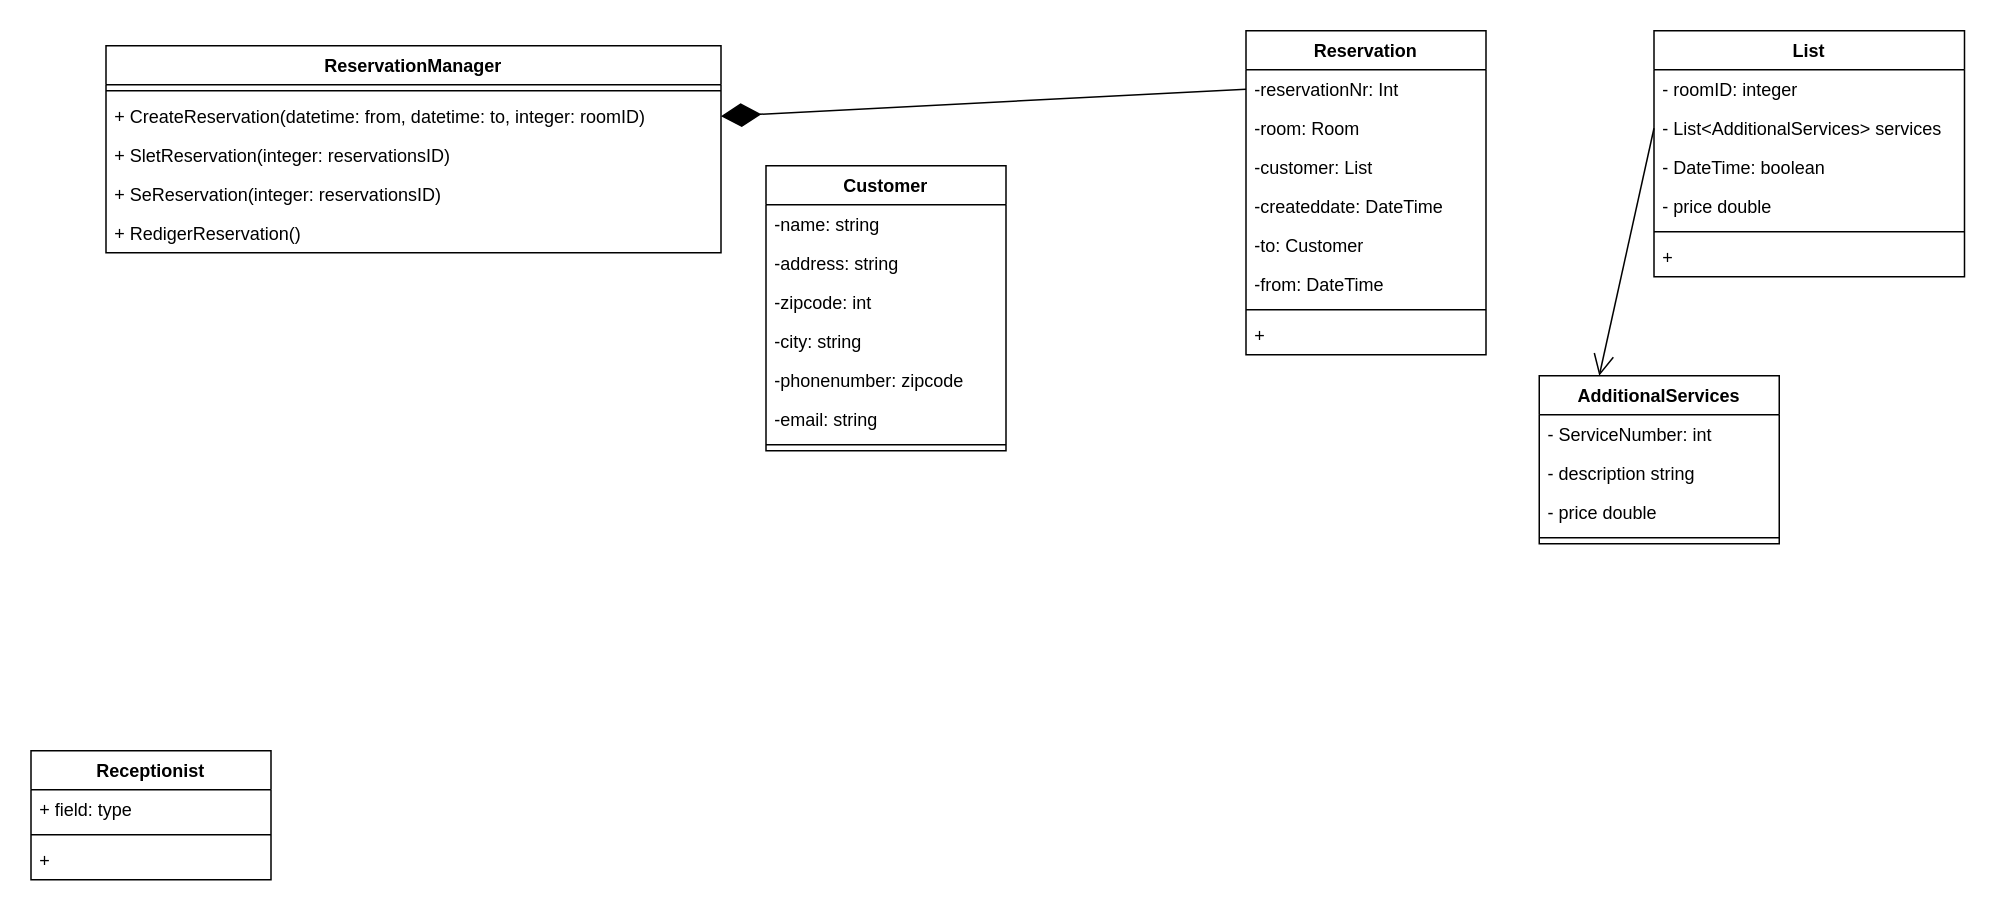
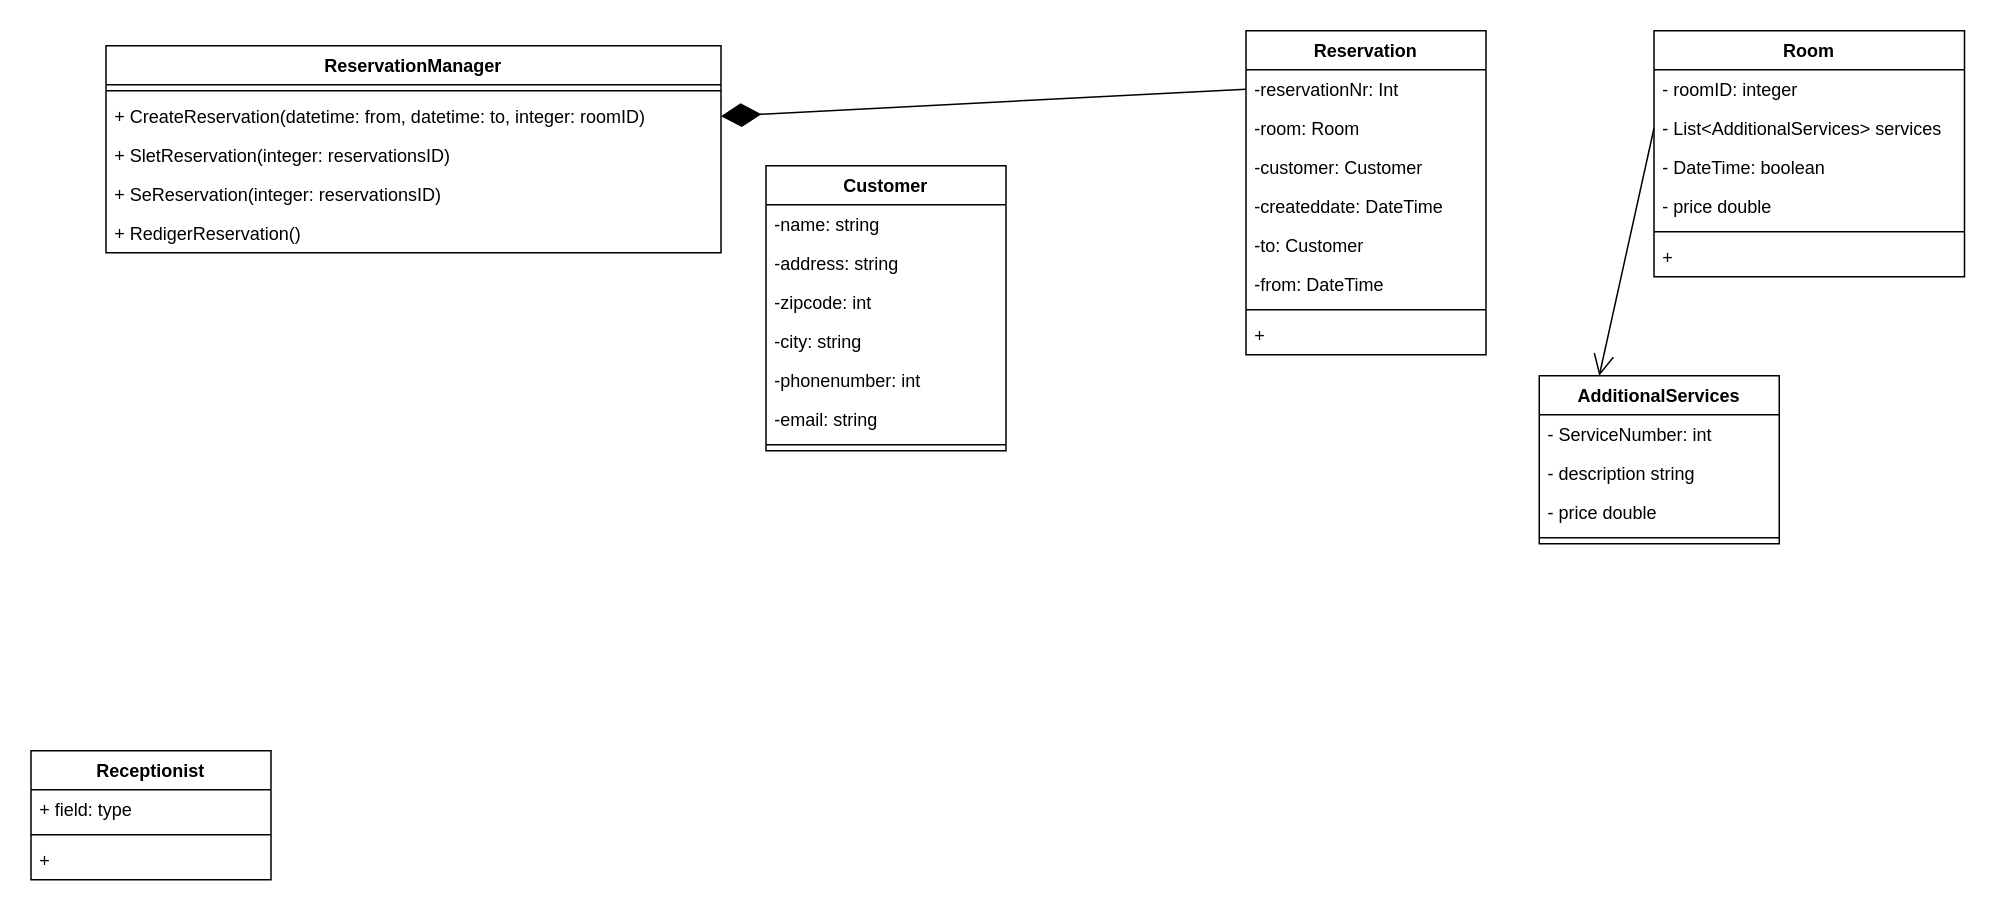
node "List": label "List" -> "Room"
node "-customer: List": label "-customer: List" -> "-customer: Customer"
node "-phonenumber: zipcode": label "-phonenumber: zipcode" -> "-phonenumber: int"
